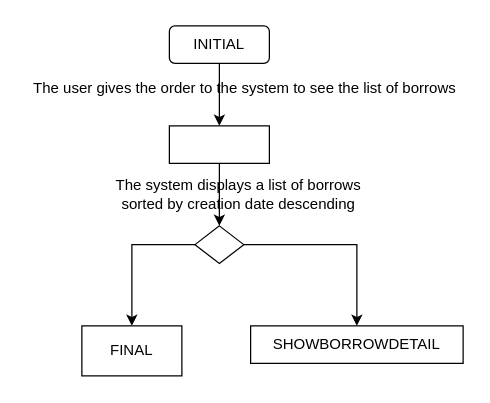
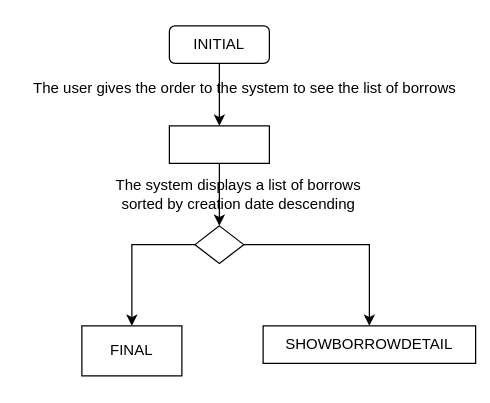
node "SHOWBORROWDETAIL": moved (357, 344) -> (369, 344)
